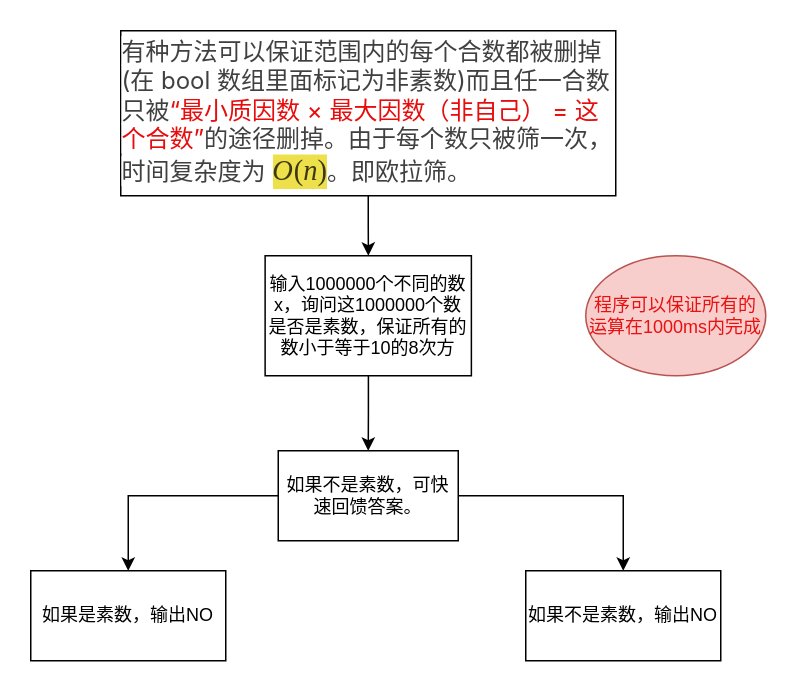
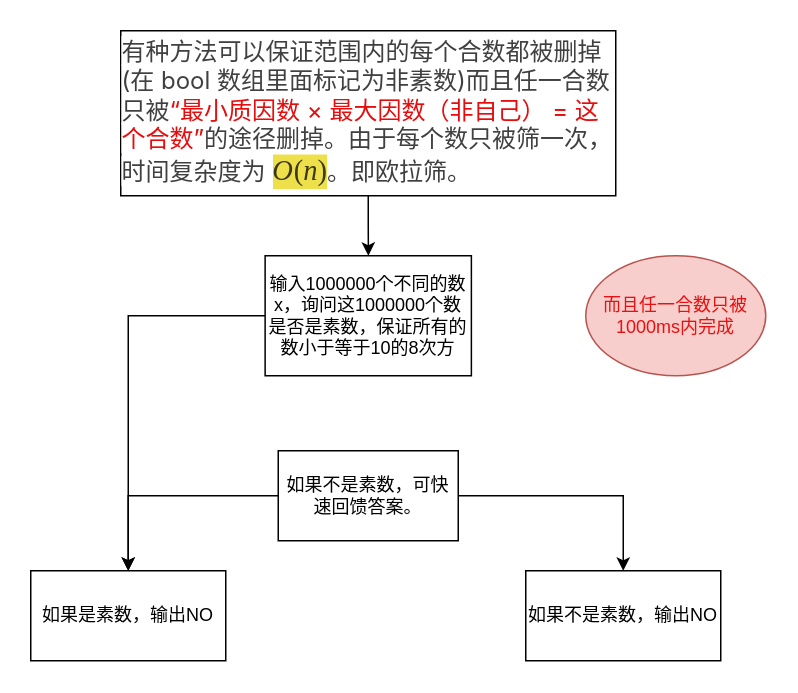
node "程序可以保证所有的运算在1000ms内完成": label "程序可以保证所有的运算在1000ms内完成" -> "而且任一合数只被1000ms内完成"
edge "输入1000000个不同的数x，询问这1000000个数是否是素数，保证所有的数小于等于10的8次方" -> "如果不是素数，可快速回馈答案。": now "输入1000000个不同的数x，询问这1000000个数是否是素数，保证所有的数小于等于10的8次方" -> "如果是素数，输出NO"
